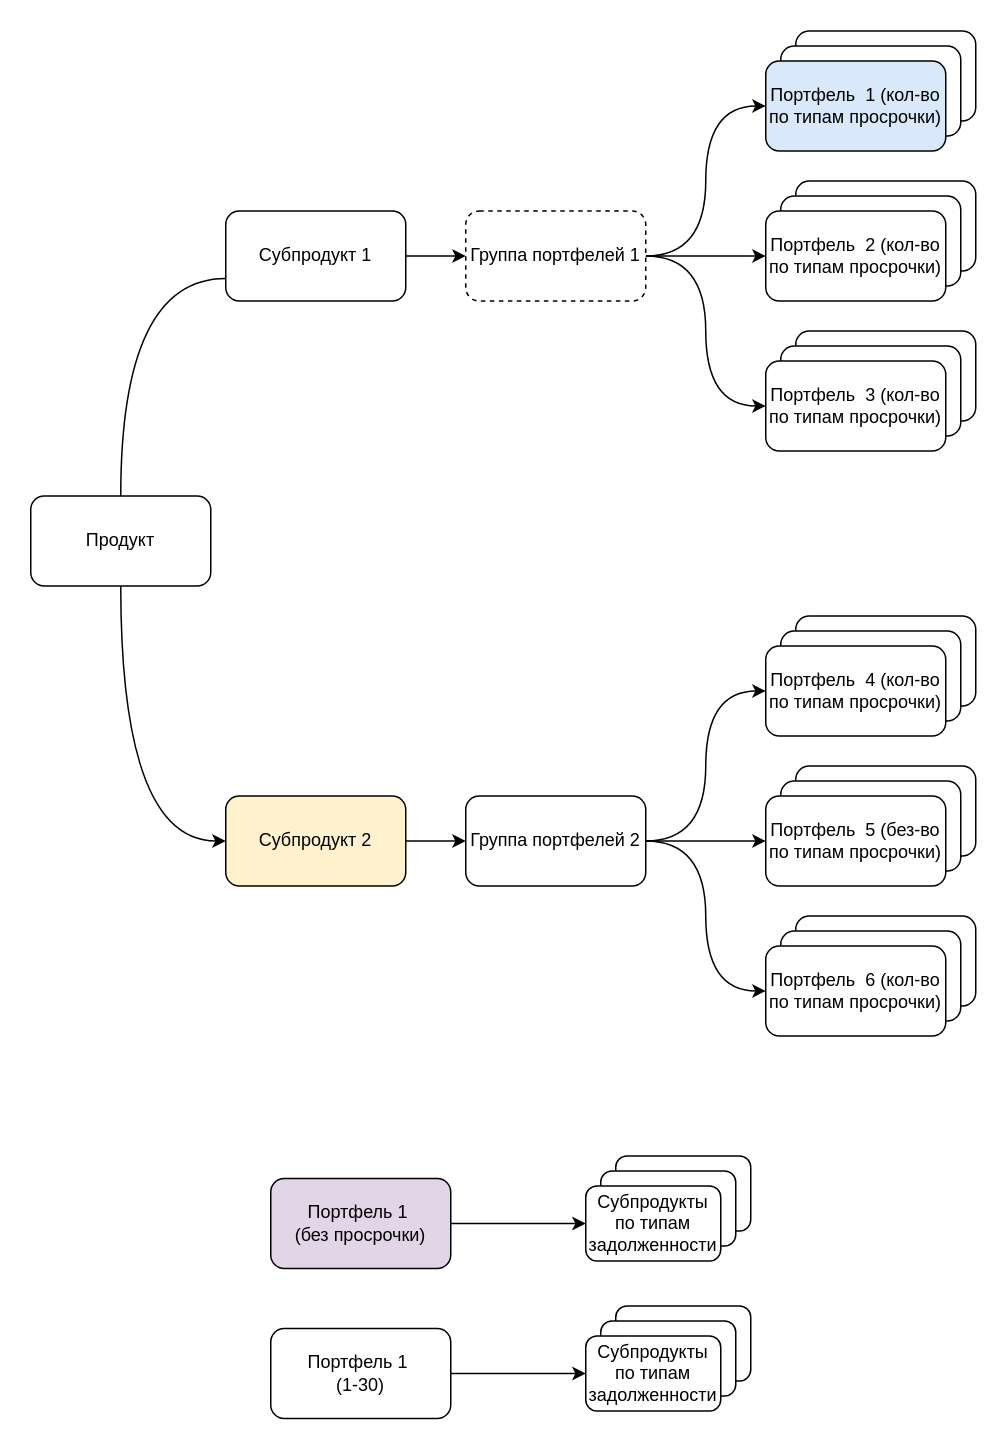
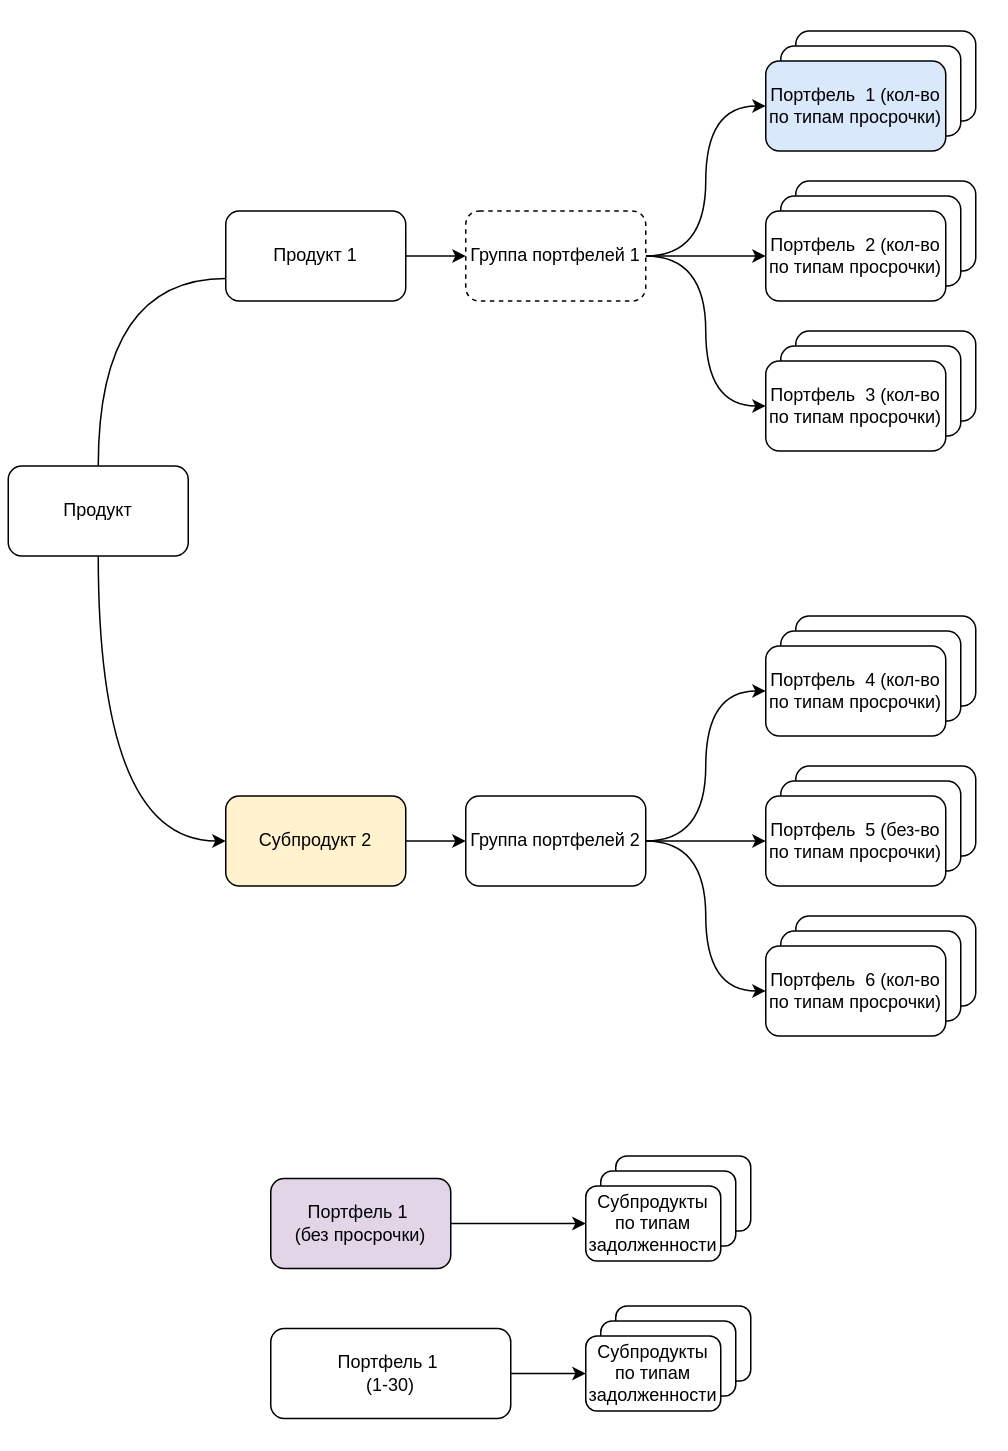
node "Субпродукт 1": label "Субпродукт 1" -> "Продукт 1"
node "Продукт": moved (121, 541) -> (98, 511)
node "Портфель 1 (1-30)": size 180x90 -> 240x90
